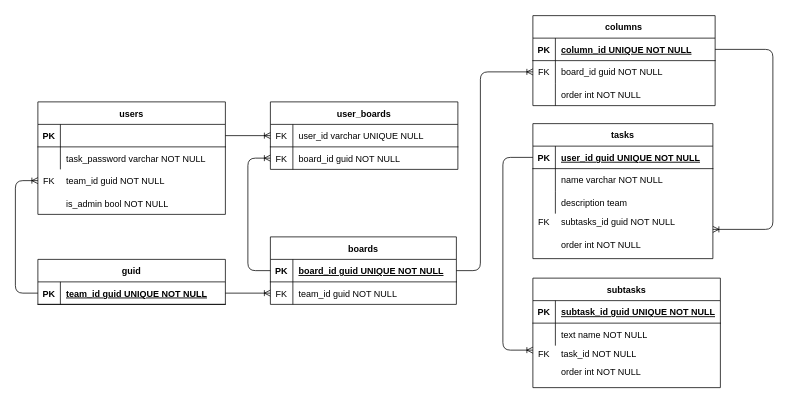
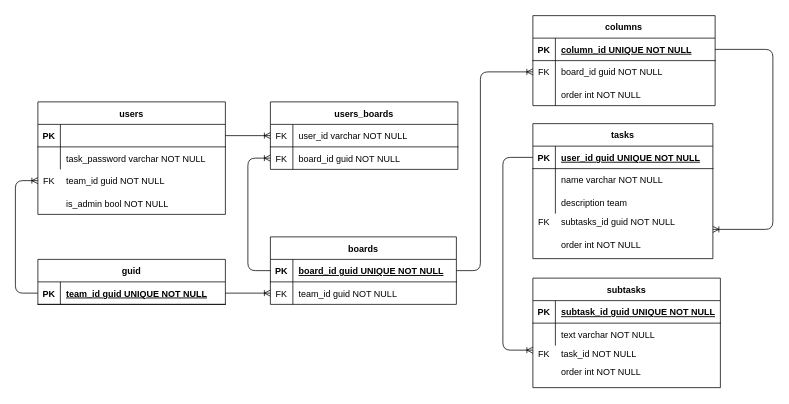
node "user_boards": label "user_boards" -> "users_boards"
node "user_id varchar UNIQUE NULL": label "user_id varchar UNIQUE NULL" -> "user_id varchar NOT NULL"
node "text name NOT NULL": label "text name NOT NULL" -> "text varchar NOT NULL"
